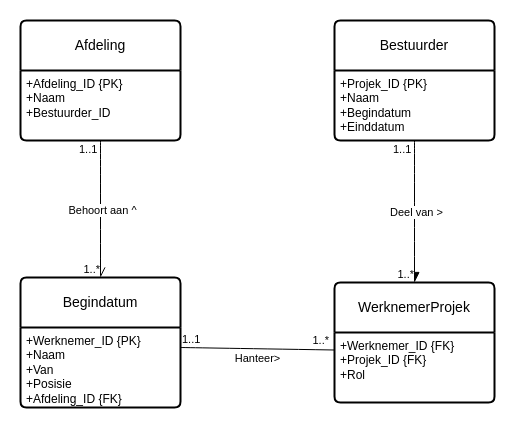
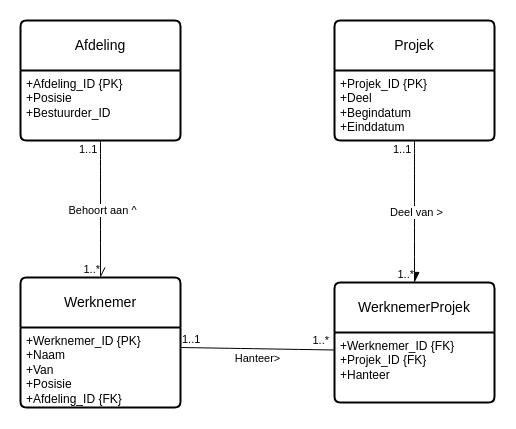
node "Bestuurder": label "Bestuurder" -> "Projek"
node "+Afdeling_ID {PK} +Naam +Bestuurder_ID": label "+Afdeling_ID {PK} +Naam +Bestuurder_ID" -> "+Afdeling_ID {PK} +Posisie +Bestuurder_ID"
node "+Projek_ID {PK} +Naam +Begindatum +Einddatum": label "+Projek_ID {PK} +Naam +Begindatum +Einddatum" -> "+Projek_ID {PK} +Deel +Begindatum +Einddatum"
node "Begindatum": label "Begindatum" -> "Werknemer"
node "+Werknemer_ID {FK} +Projek_ID {FK} +Rol": label "+Werknemer_ID {FK} +Projek_ID {FK} +Rol" -> "+Werknemer_ID {FK} +Projek_ID {FK} +Hanteer"
